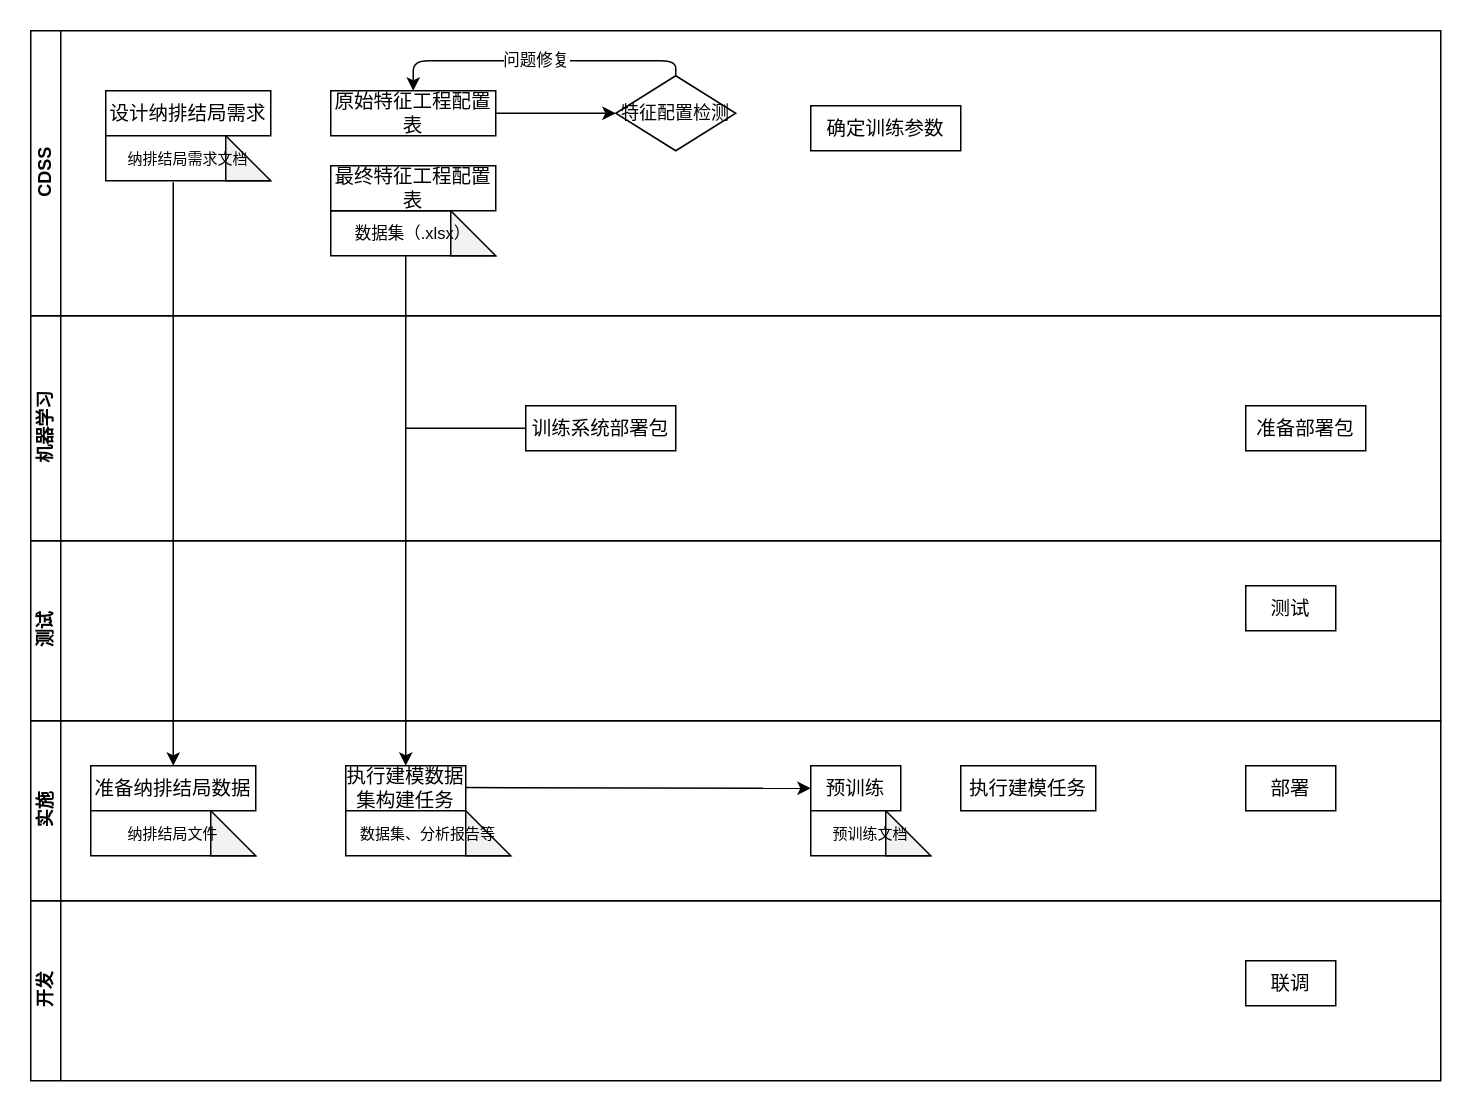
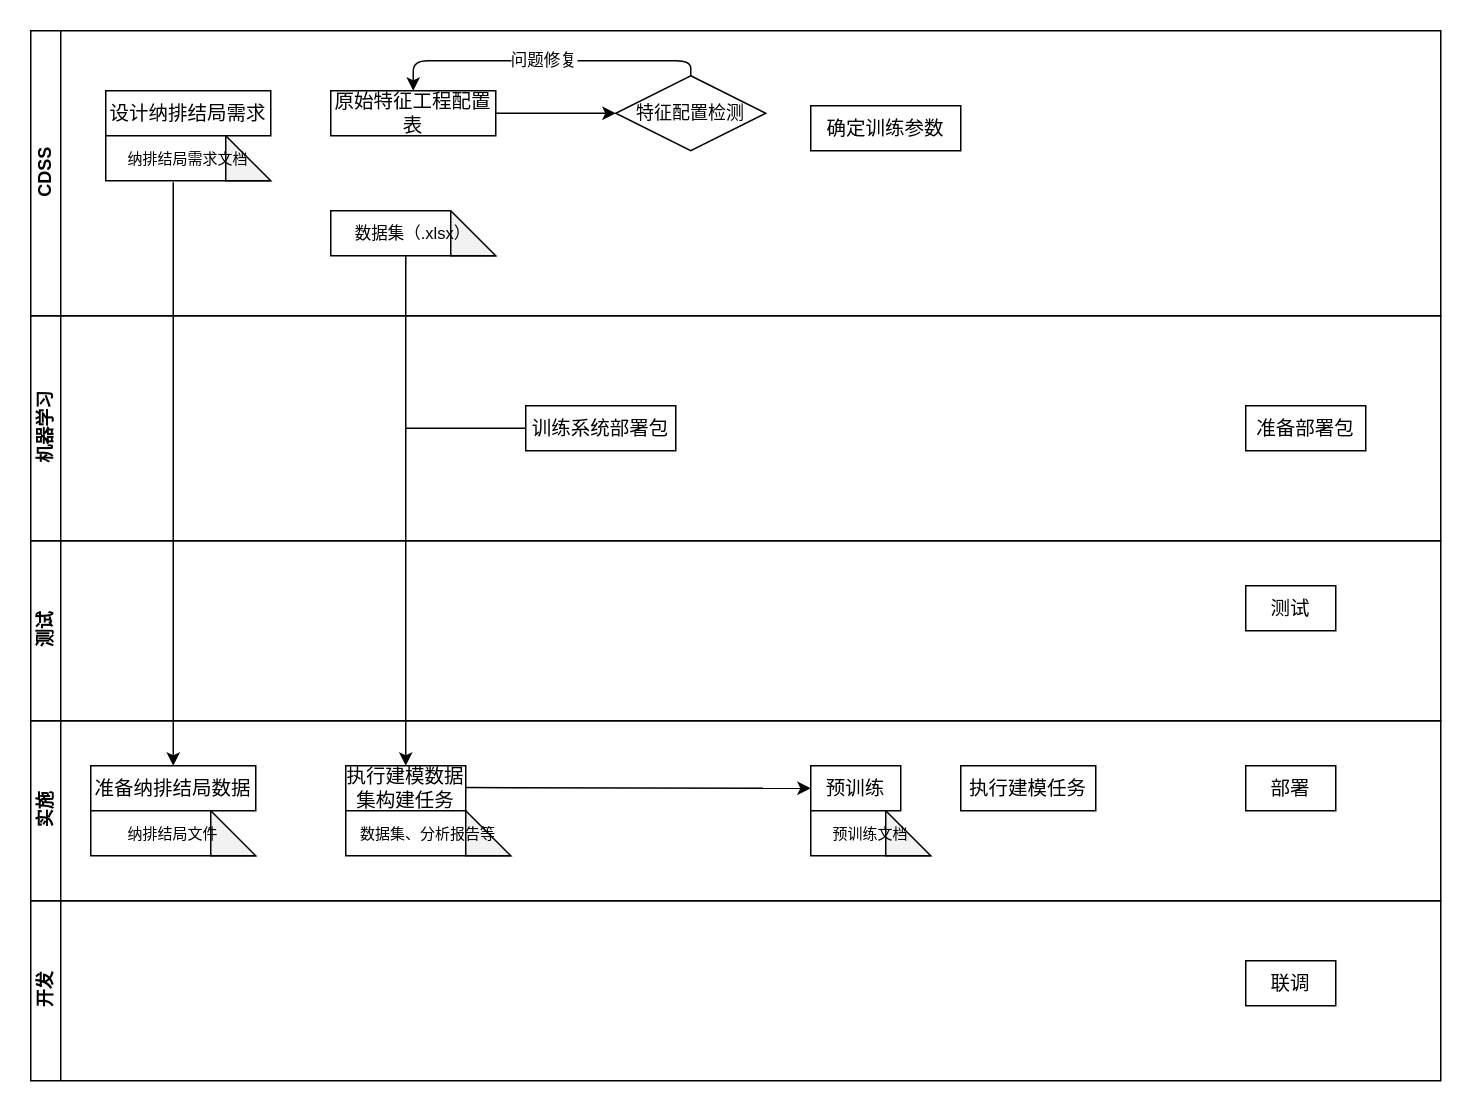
node "特征配置检测": size 120x75 -> 150x75
node "最终特征工程配置表": removed
